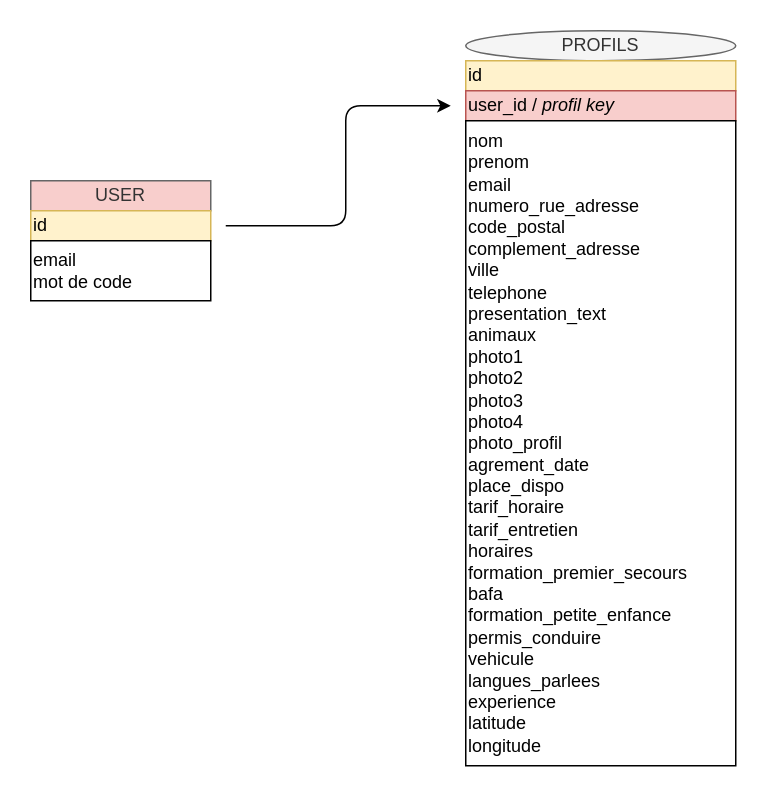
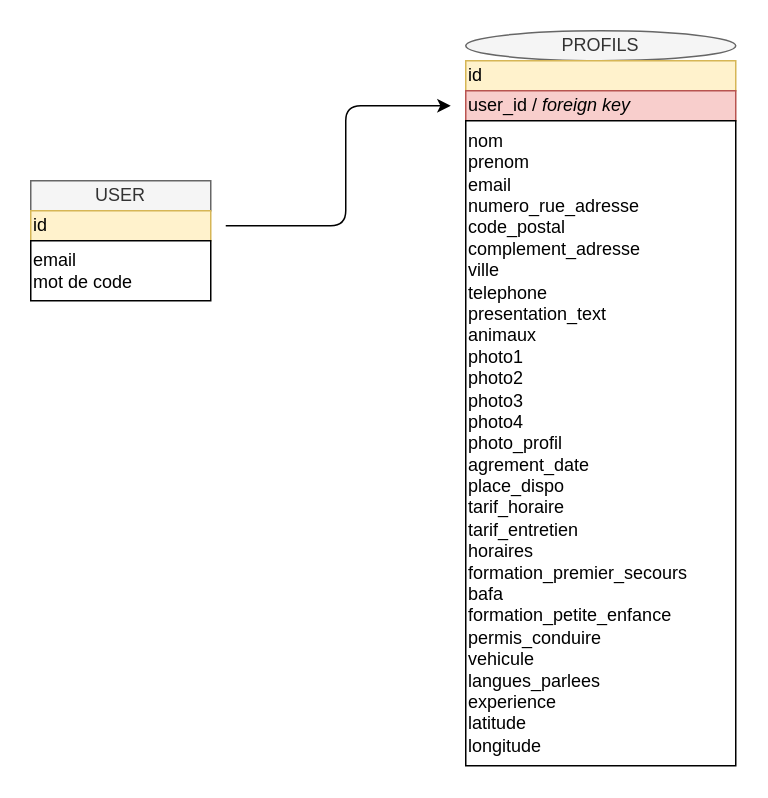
node "user_id / profil key": label "user_id / profil key" -> "user_id / foreign key"
node "USER": fillcolor #f8cecc -> #f5f5f5
